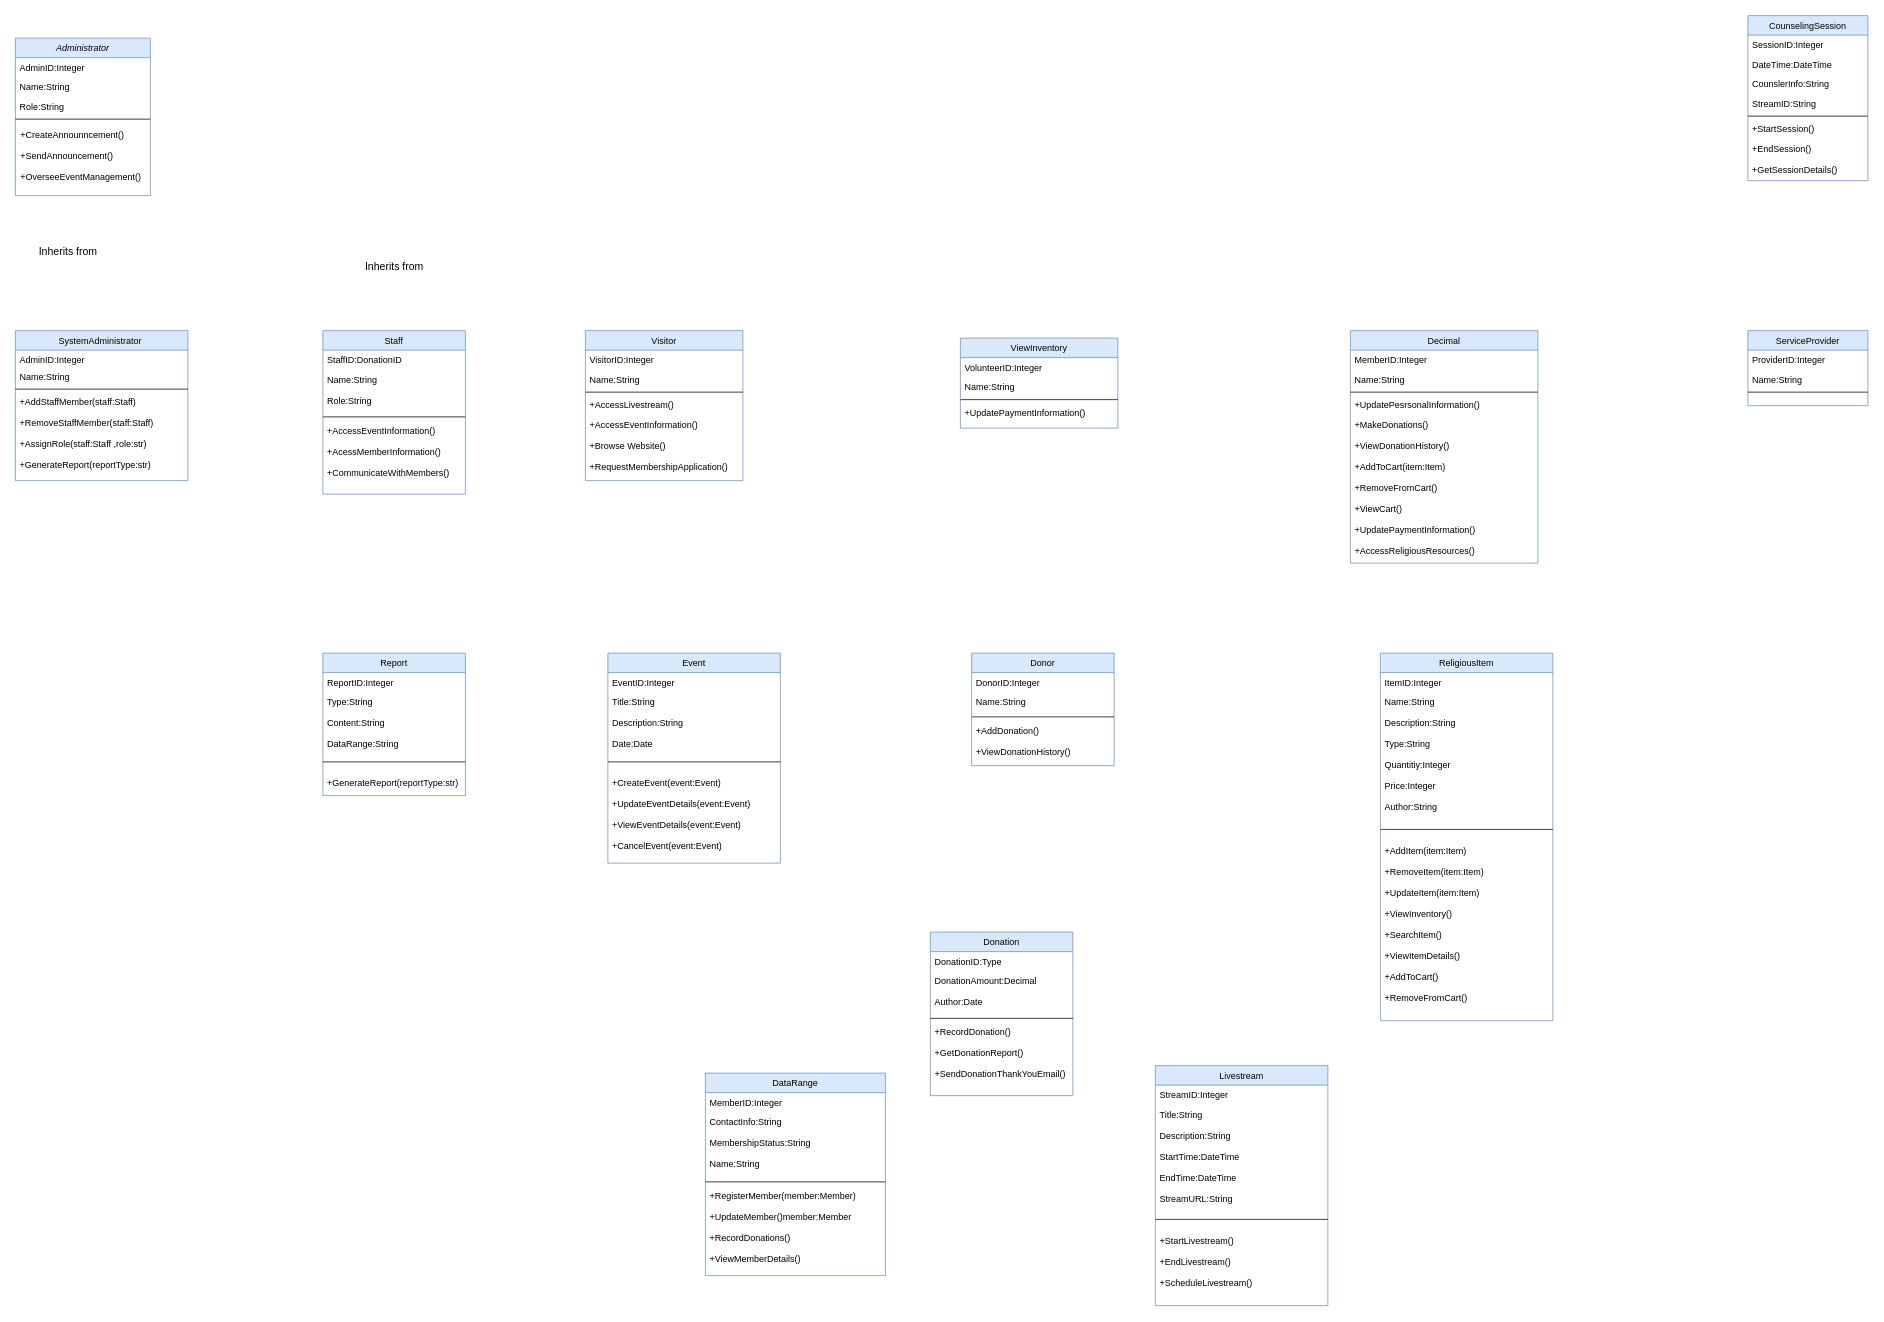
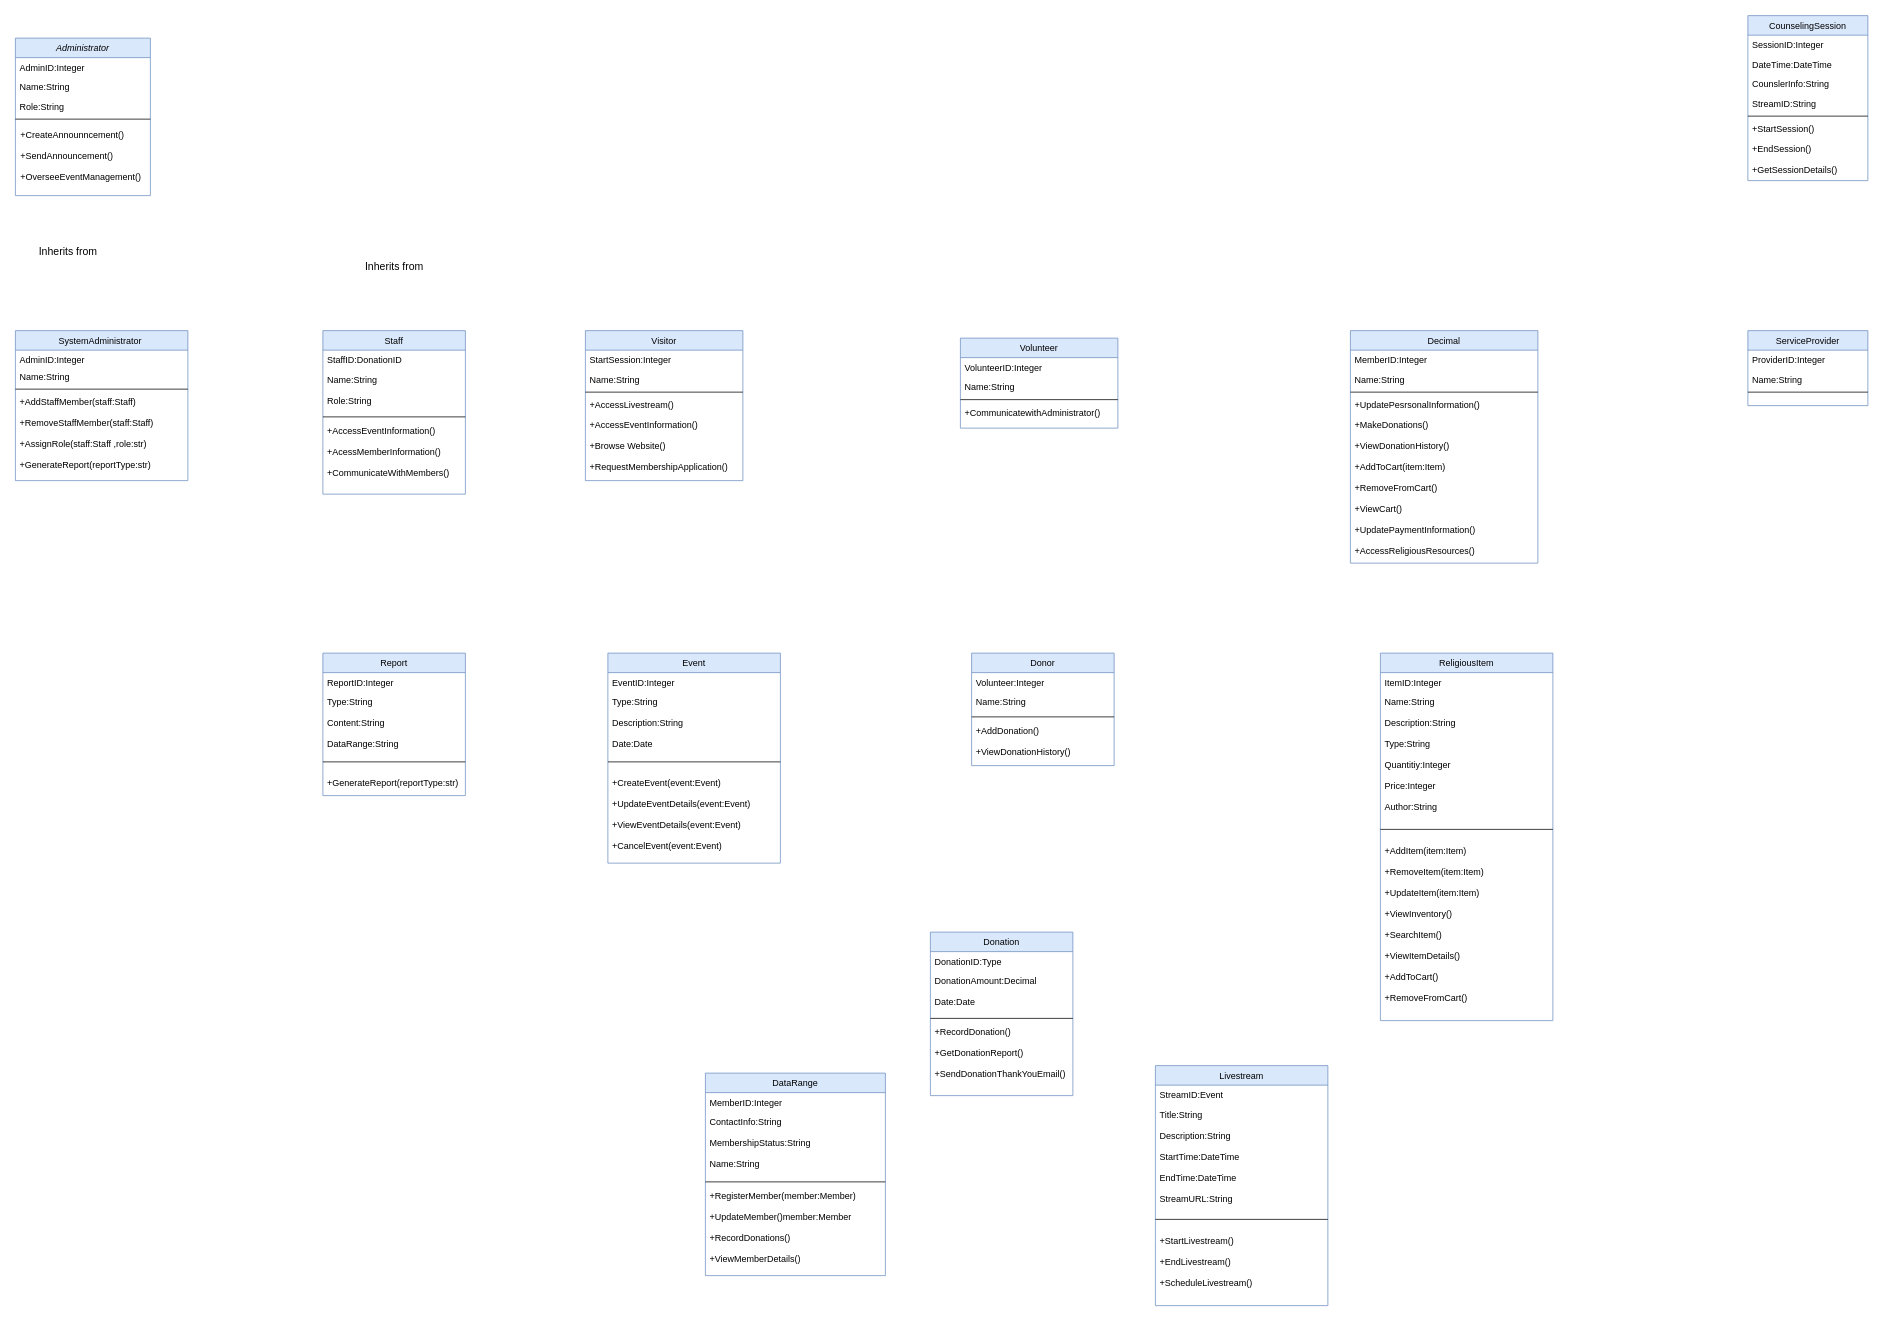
node "ViewInventory": label "ViewInventory" -> "Volunteer"
node "VisitorID:Integer": label "VisitorID:Integer" -> "StartSession:Integer"
node "+UpdatePaymentInformation()": label "+UpdatePaymentInformation()" -> "+CommunicatewithAdministrator()"
node "DonorID:Integer": label "DonorID:Integer" -> "Volunteer:Integer"
node "Title:String Description:String Date:Date": label "Title:String Description:String Date:Date" -> "Type:String Description:String Date:Date"
node "DonationAmount:Decimal Author:Date": label "DonationAmount:Decimal Author:Date" -> "DonationAmount:Decimal Date:Date"
node "StreamID:Integer": label "StreamID:Integer" -> "StreamID:Event"
